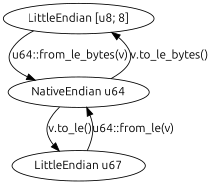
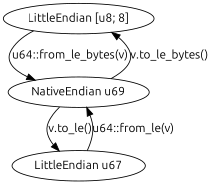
node "NativeEndian u64": label "NativeEndian u64" -> "NativeEndian u69"
